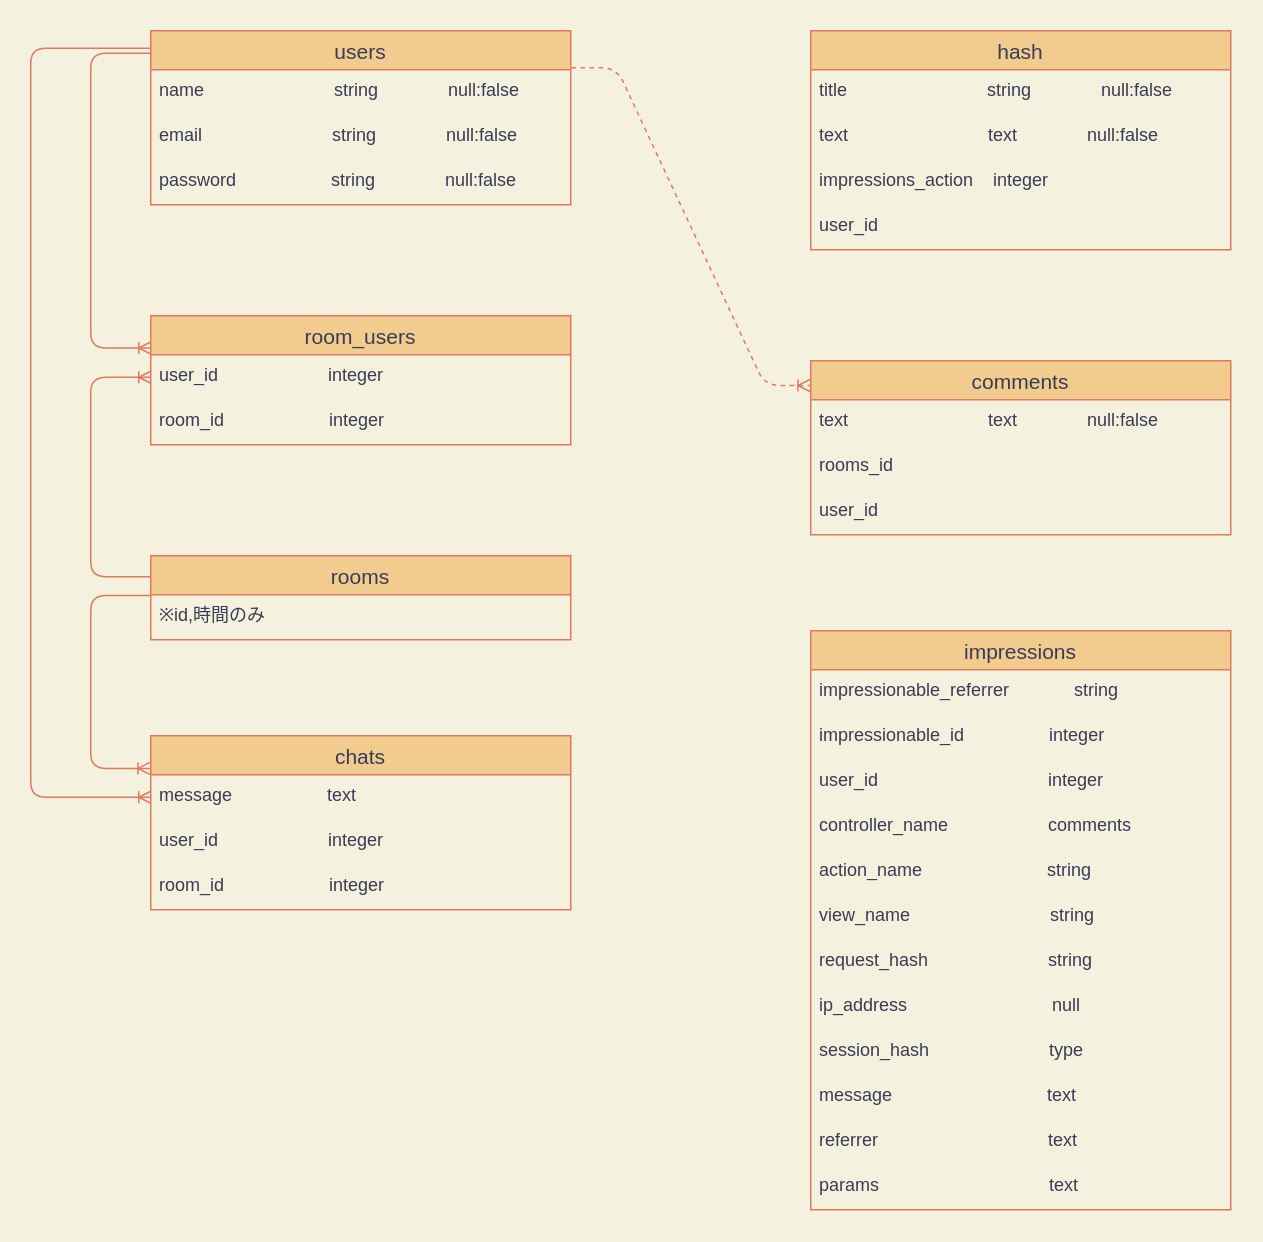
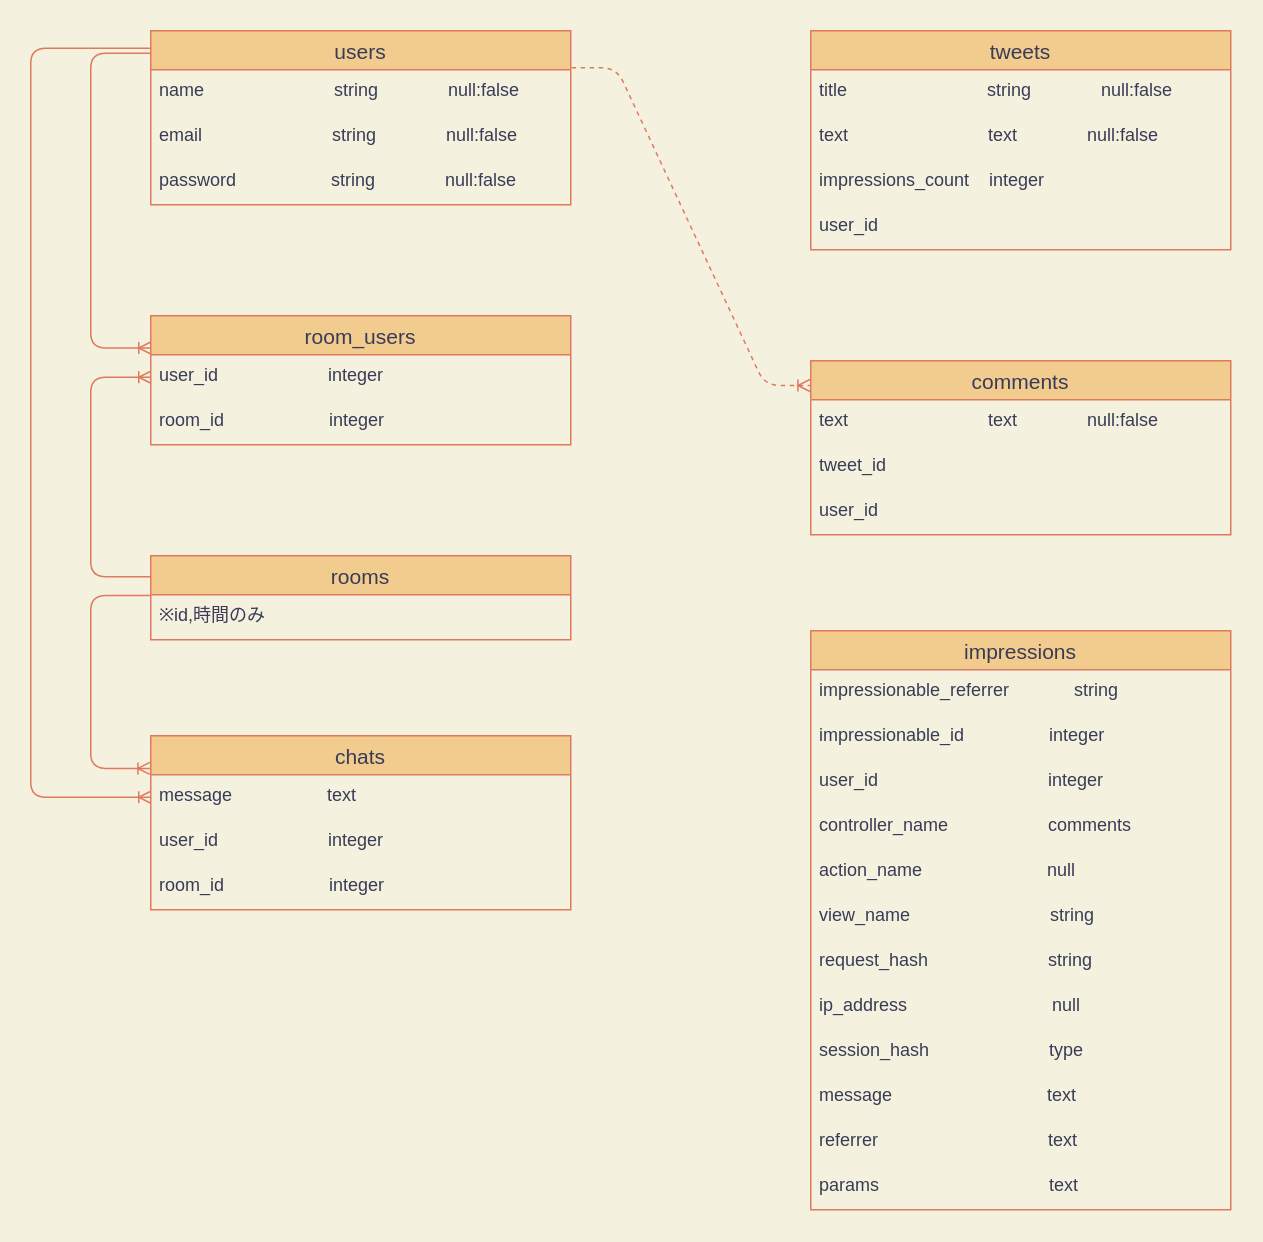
node "hash": label "hash" -> "tweets"
node "impressions_action integer": label "impressions_action integer" -> "impressions_count integer"
node "rooms_id": label "rooms_id" -> "tweet_id"
node "action_name string": label "action_name string" -> "action_name null"
